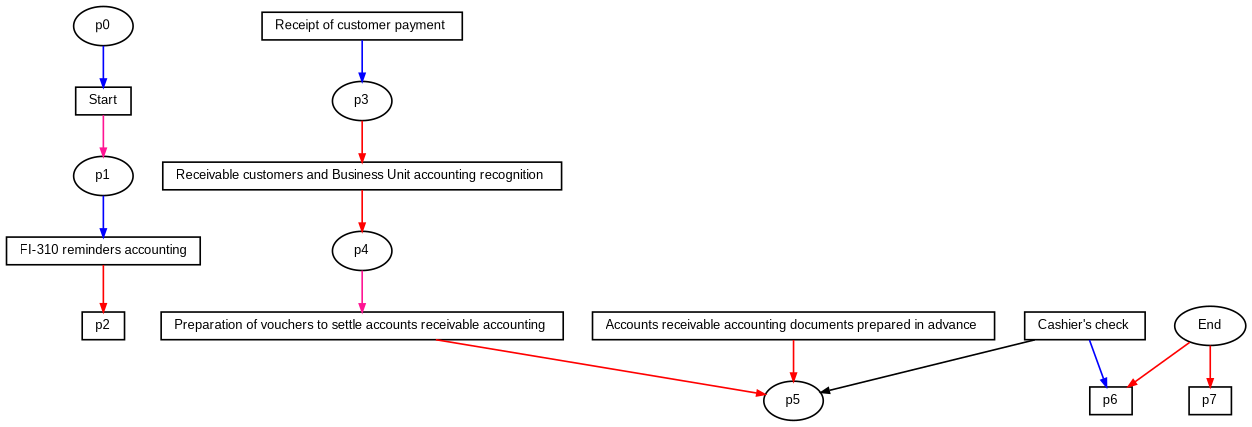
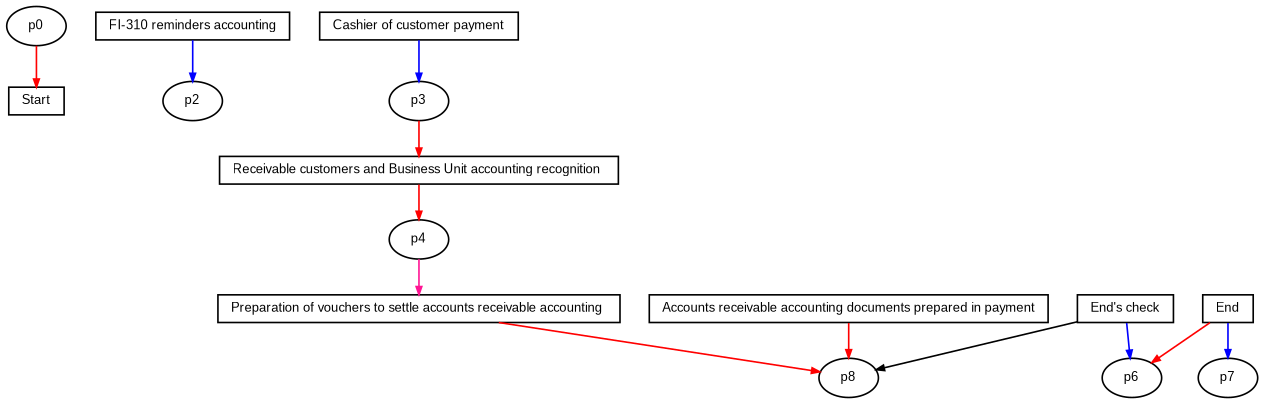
node "Receipt of customer payment": label "Receipt of customer payment" -> "Cashier of customer payment"
edge "p0" -> "Start": color blue -> red
node "p1": removed
edge "FI-310 reminders accounting" -> "p2": color red -> blue
node "p2": shape box -> ellipse
node "Accounts receivable accounting documents prepared in advance": label "Accounts receivable accounting documents prepared in advance" -> "Accounts receivable accounting documents prepared in payment"
node "Cashier's check": label "Cashier's check" -> "End's check"
node "End": shape ellipse -> box
edge "End" -> "p7": color red -> blue
node "p5": label "p5" -> "p8"
node "p6": shape box -> ellipse
node "p7": shape box -> ellipse
